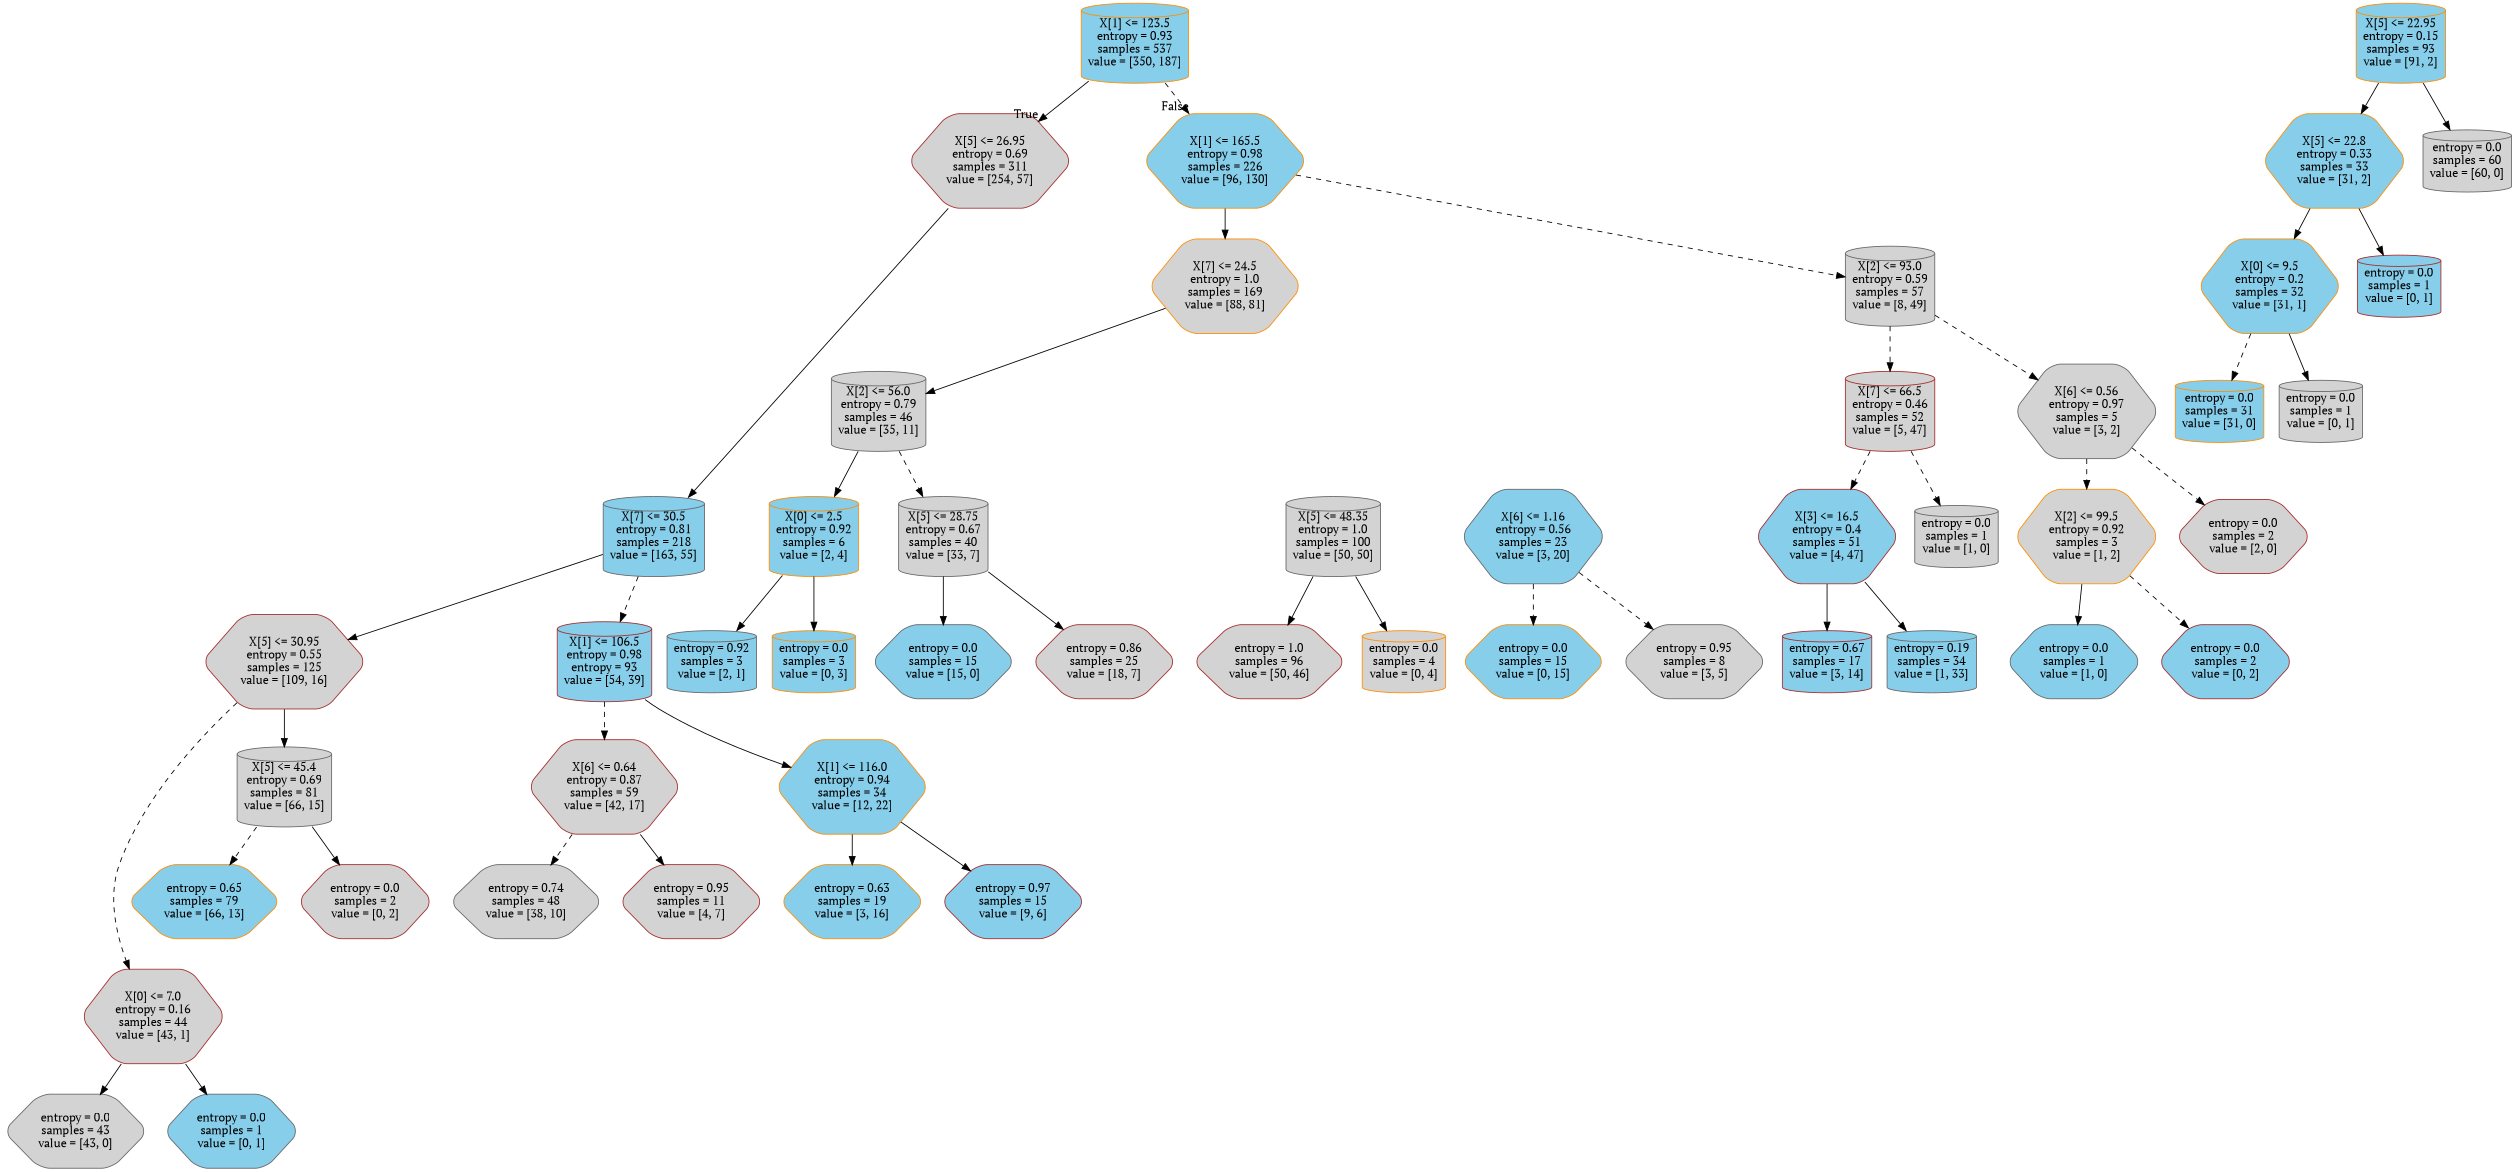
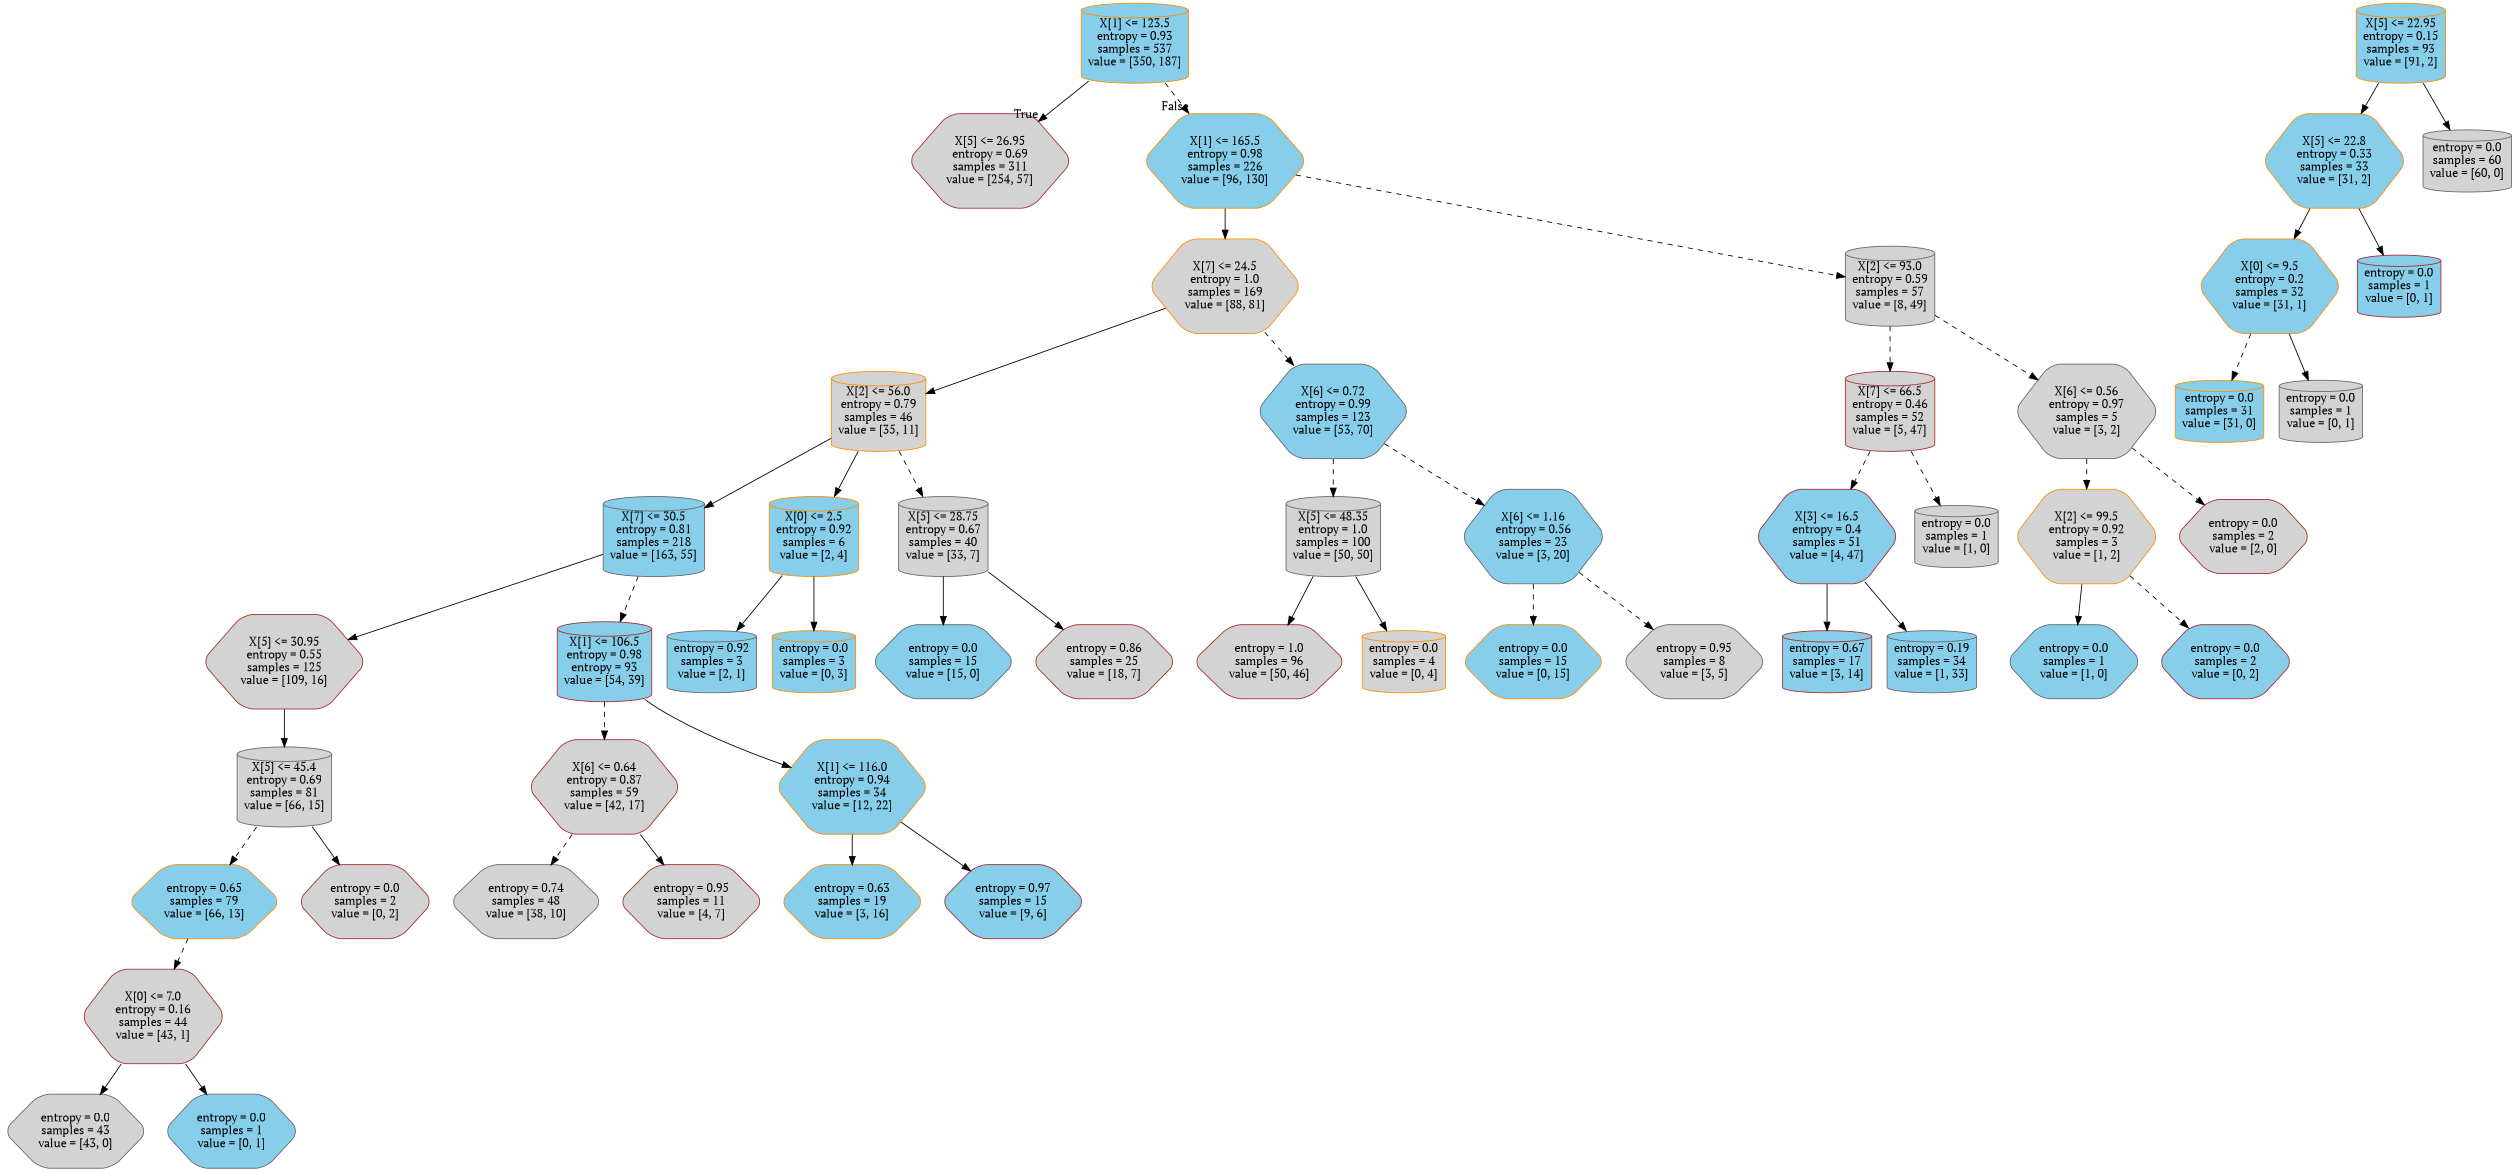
edge "X[5] <= 26.95 entropy = 0.69 samples = 311 value = [254, 57]" -> "X[7] <= 30.5 entropy = 0.81 samples = 218 value = [163, 55]": now "X[2] <= 56.0 entropy = 0.79 samples = 46 value = [35, 11]" -> "X[7] <= 30.5 entropy = 0.81 samples = 218 value = [163, 55]"
node "X[2] <= 56.0 entropy = 0.79 samples = 46 value = [35, 11]": color gray40 -> darkorange
node "X[6] <= 0.72 entropy = 0.99 samples = 123 value = [53, 70]": added
edge "X[5] <= 30.95 entropy = 0.55 samples = 125 value = [109, 16]" -> "X[0] <= 7.0 entropy = 0.16 samples = 44 value = [43, 1]": now "entropy = 0.65 samples = 79 value = [66, 13]" -> "X[0] <= 7.0 entropy = 0.16 samples = 44 value = [43, 1]"
